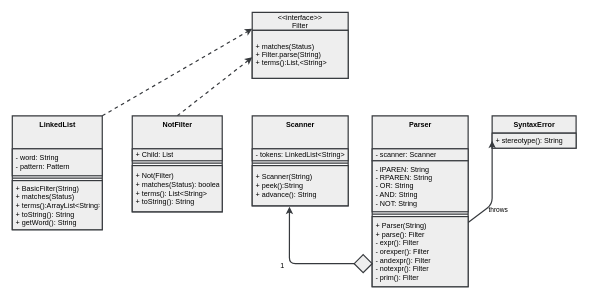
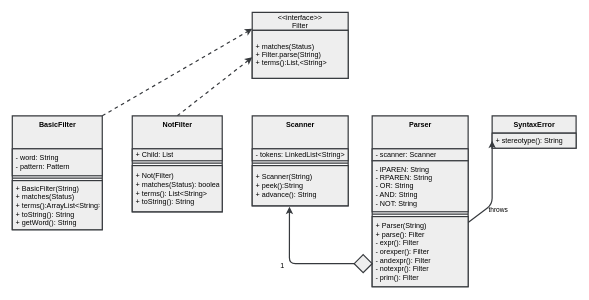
node "LinkedList": label "LinkedList" -> "BasicFilter"
